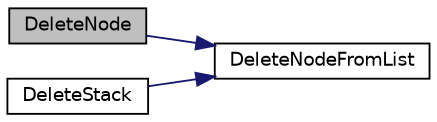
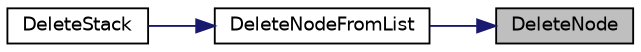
edge "DeleteNode" -> "DeleteNodeFromList": reversed
